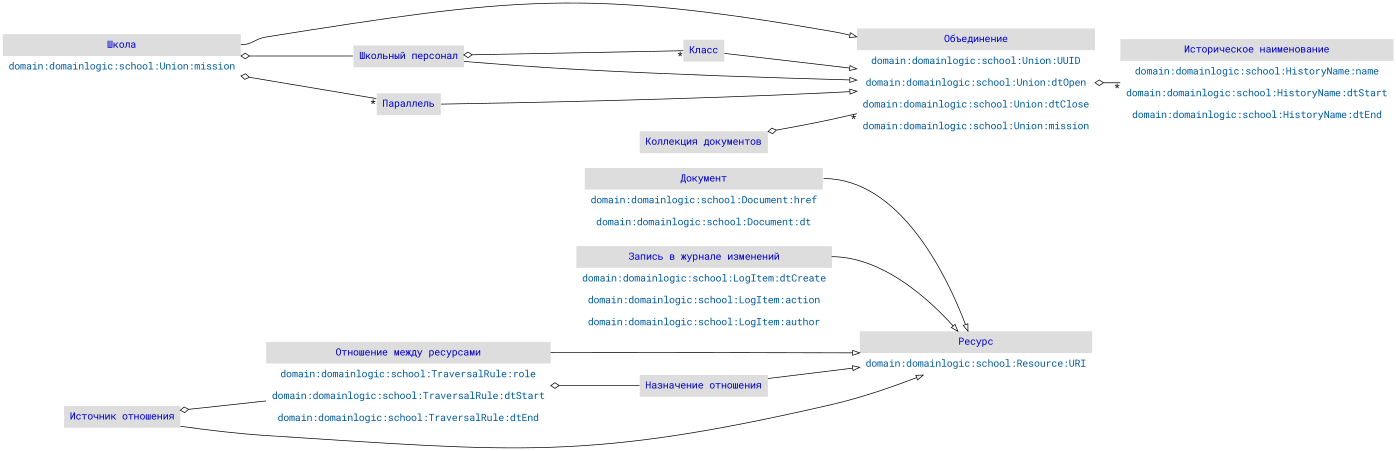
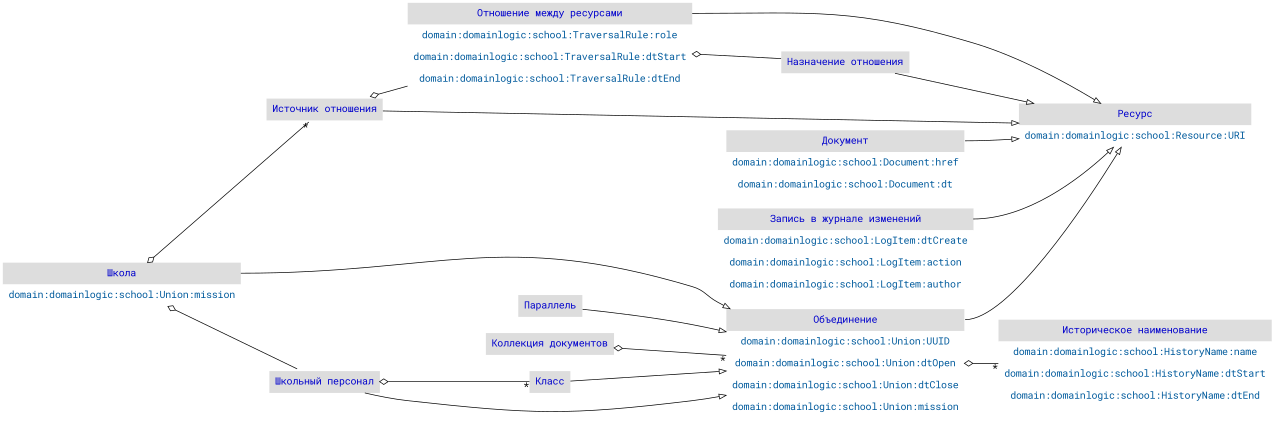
edge "Параллель" -> "Школа": now "Источник отношения" -> "Школа"
edge "Объединение" -> "Ресурс": added
